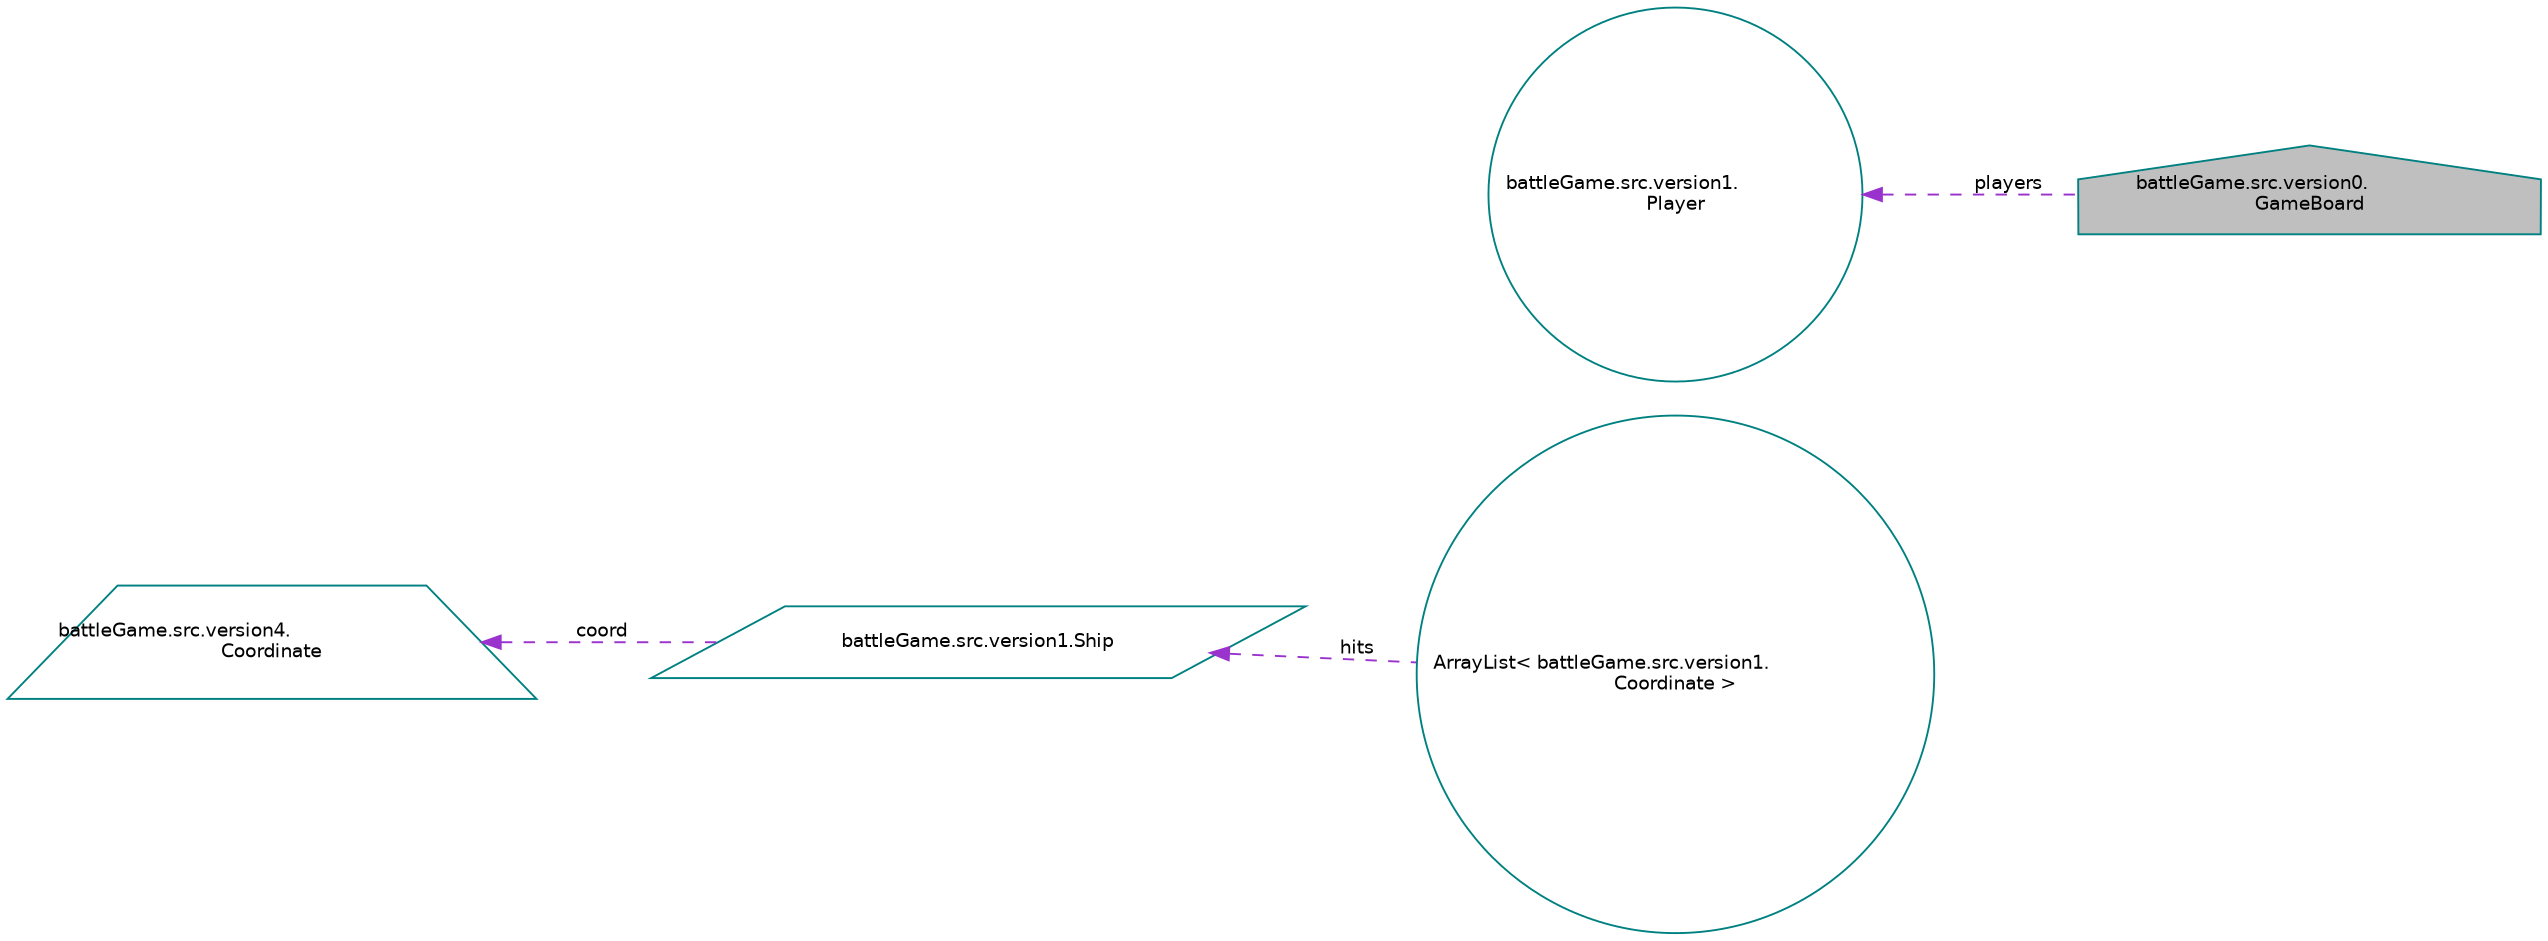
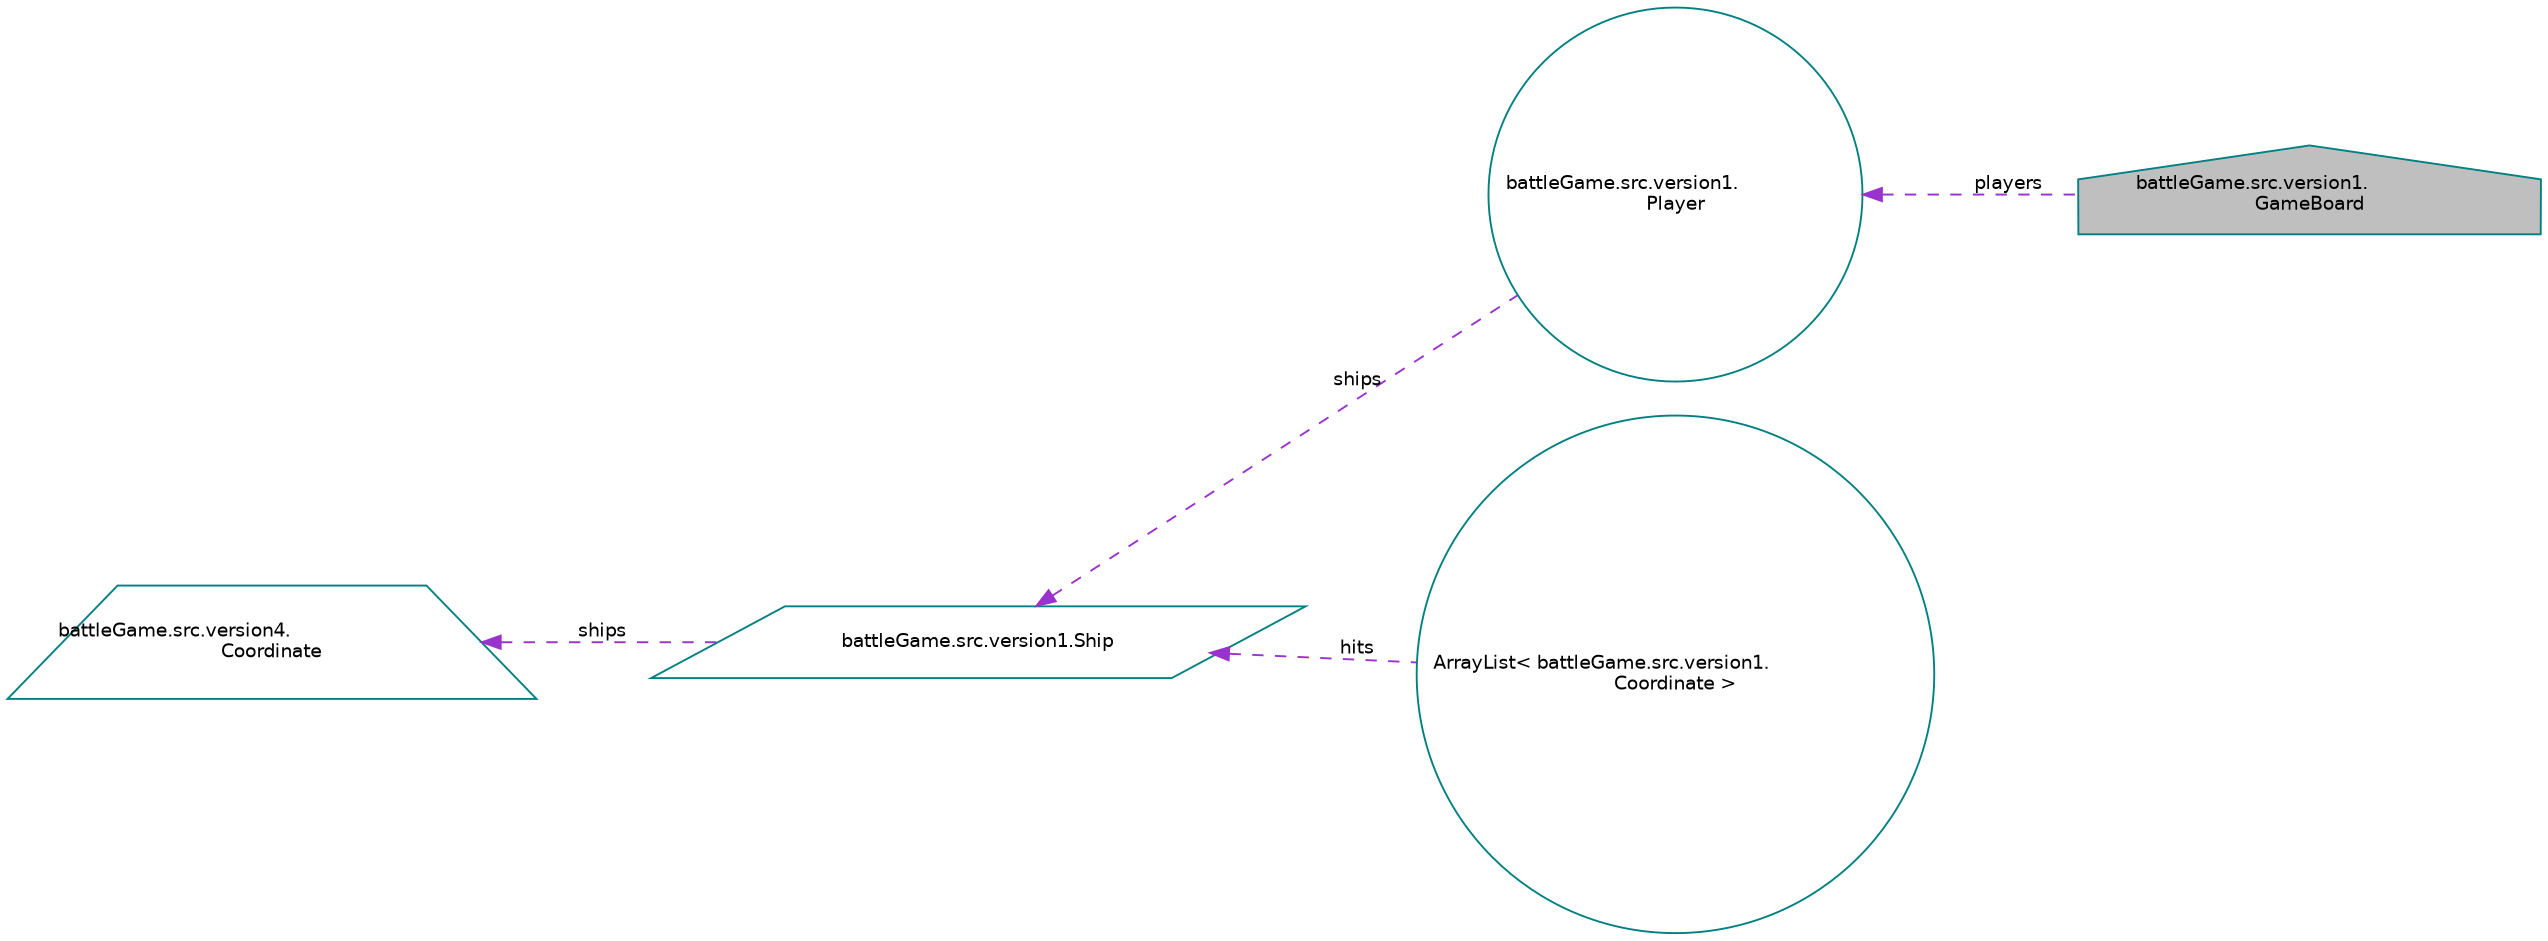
node "battleGame.src.version0. GameBoard": label "battleGame.src.version0. GameBoard" -> "battleGame.src.version1. GameBoard"
edge "battleGame.src.version1. Player" -> "battleGame.src.version1.Ship": added, label "ships"
edge "battleGame.src.version1.Ship" -> "battleGame.src.version4. Coordinate": label " coord" -> " ships"
